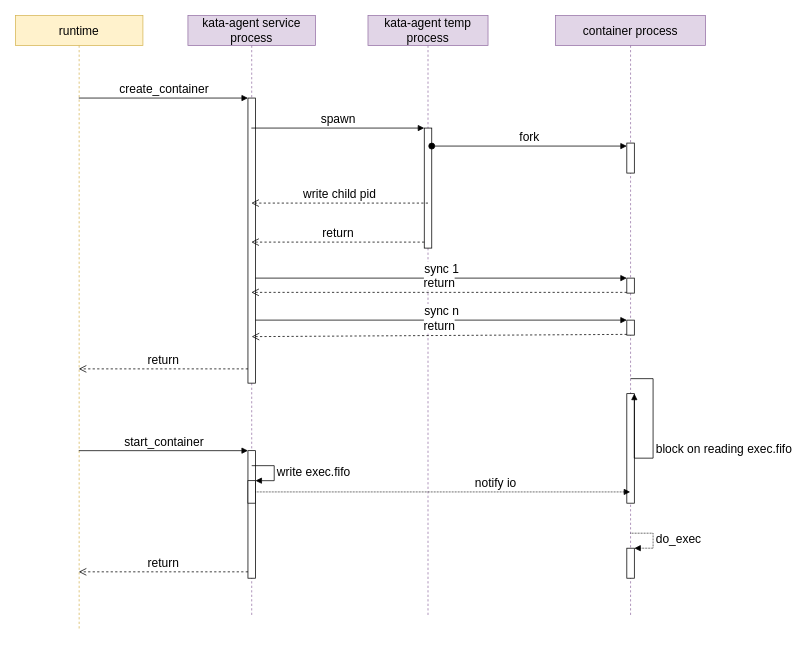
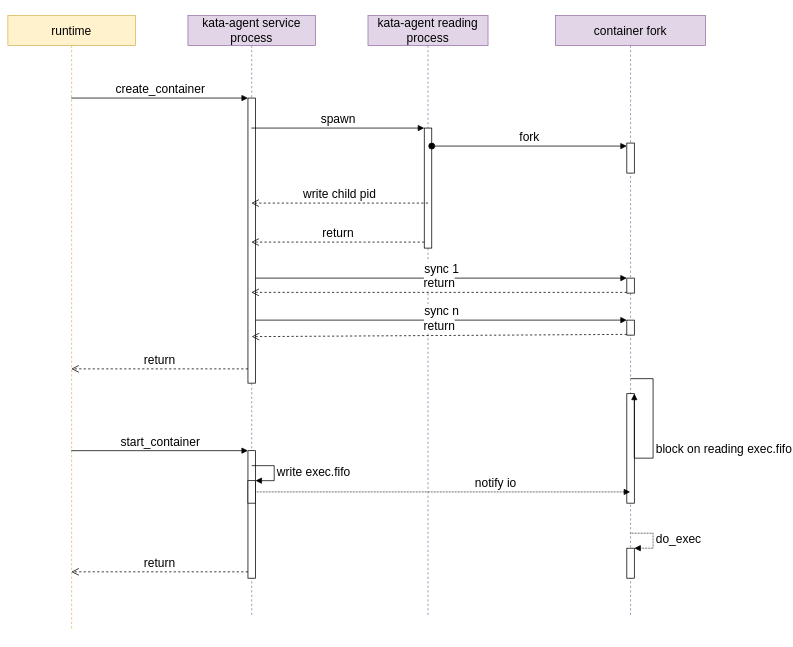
node "kata-agent temp process": label "kata-agent temp process" -> "kata-agent reading process"
node "container process": label "container process" -> "container fork"
node "runtime": moved (79, 323) -> (72, 323)
